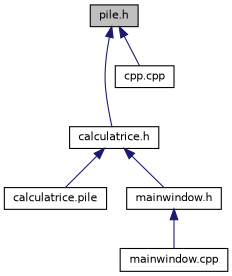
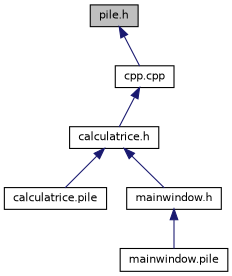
edge "calculatrice.h" -> "pile.h": now "calculatrice.h" -> "cpp.cpp"
node "mainwindow.cpp": label "mainwindow.cpp" -> "mainwindow.pile"
